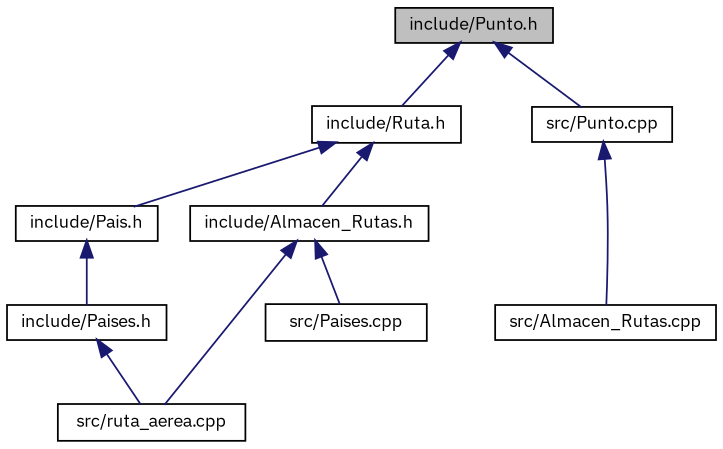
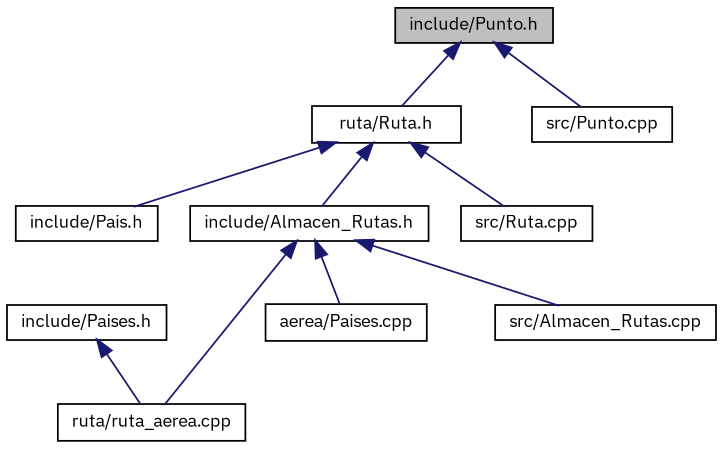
node "include/Ruta.h": label "include/Ruta.h" -> "ruta/Ruta.h"
node "src/Ruta.cpp": added
edge "src/Almacen_Rutas.cpp" -> "src/Punto.cpp": now "src/Almacen_Rutas.cpp" -> "include/Almacen_Rutas.h"
edge "include/Paises.h" -> "include/Pais.h": removed
node "src/Paises.cpp": label "src/Paises.cpp" -> "aerea/Paises.cpp"
node "src/ruta_aerea.cpp": label "src/ruta_aerea.cpp" -> "ruta/ruta_aerea.cpp"
